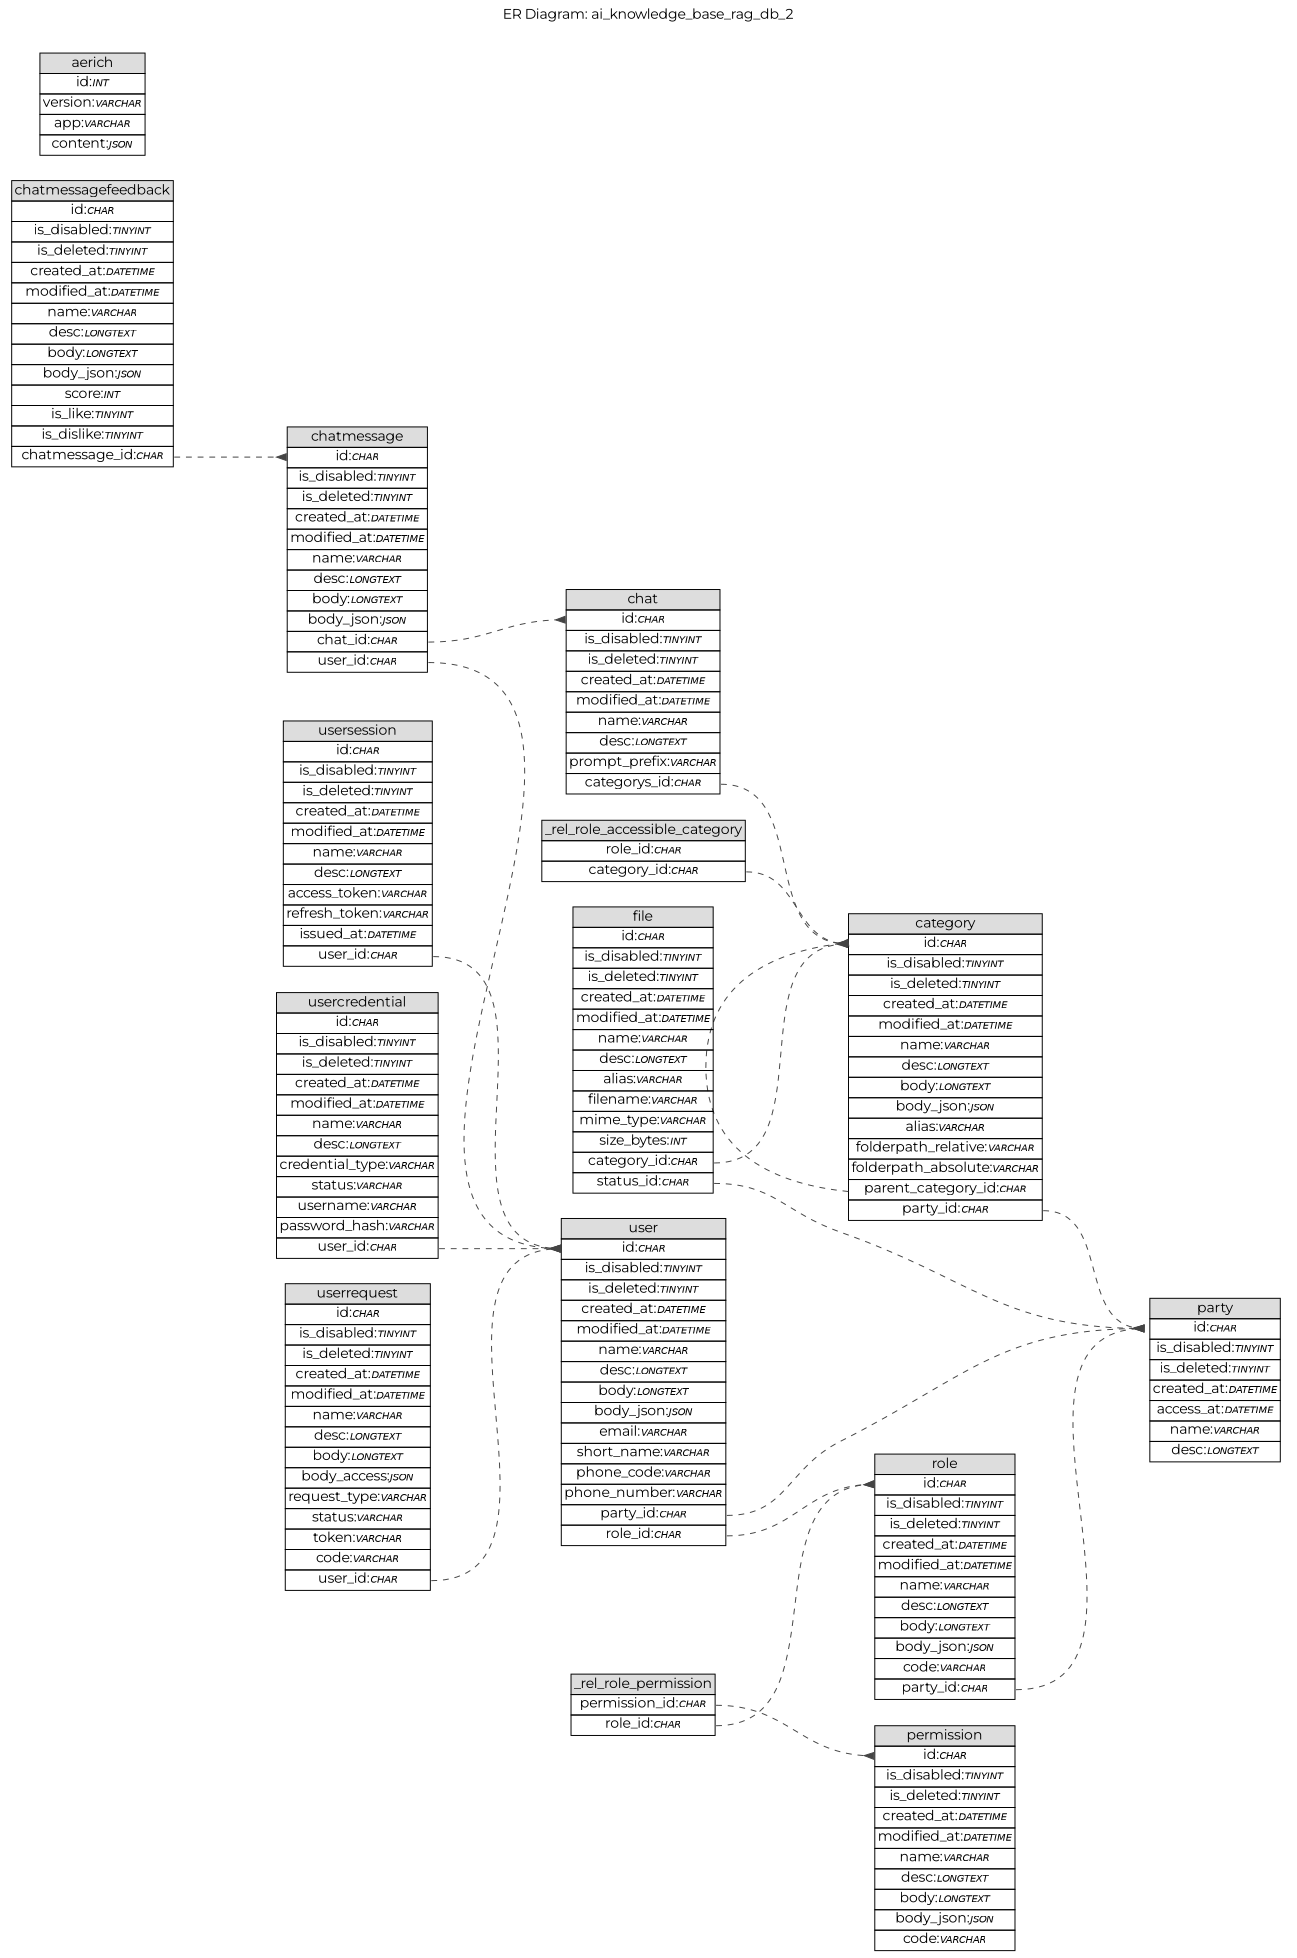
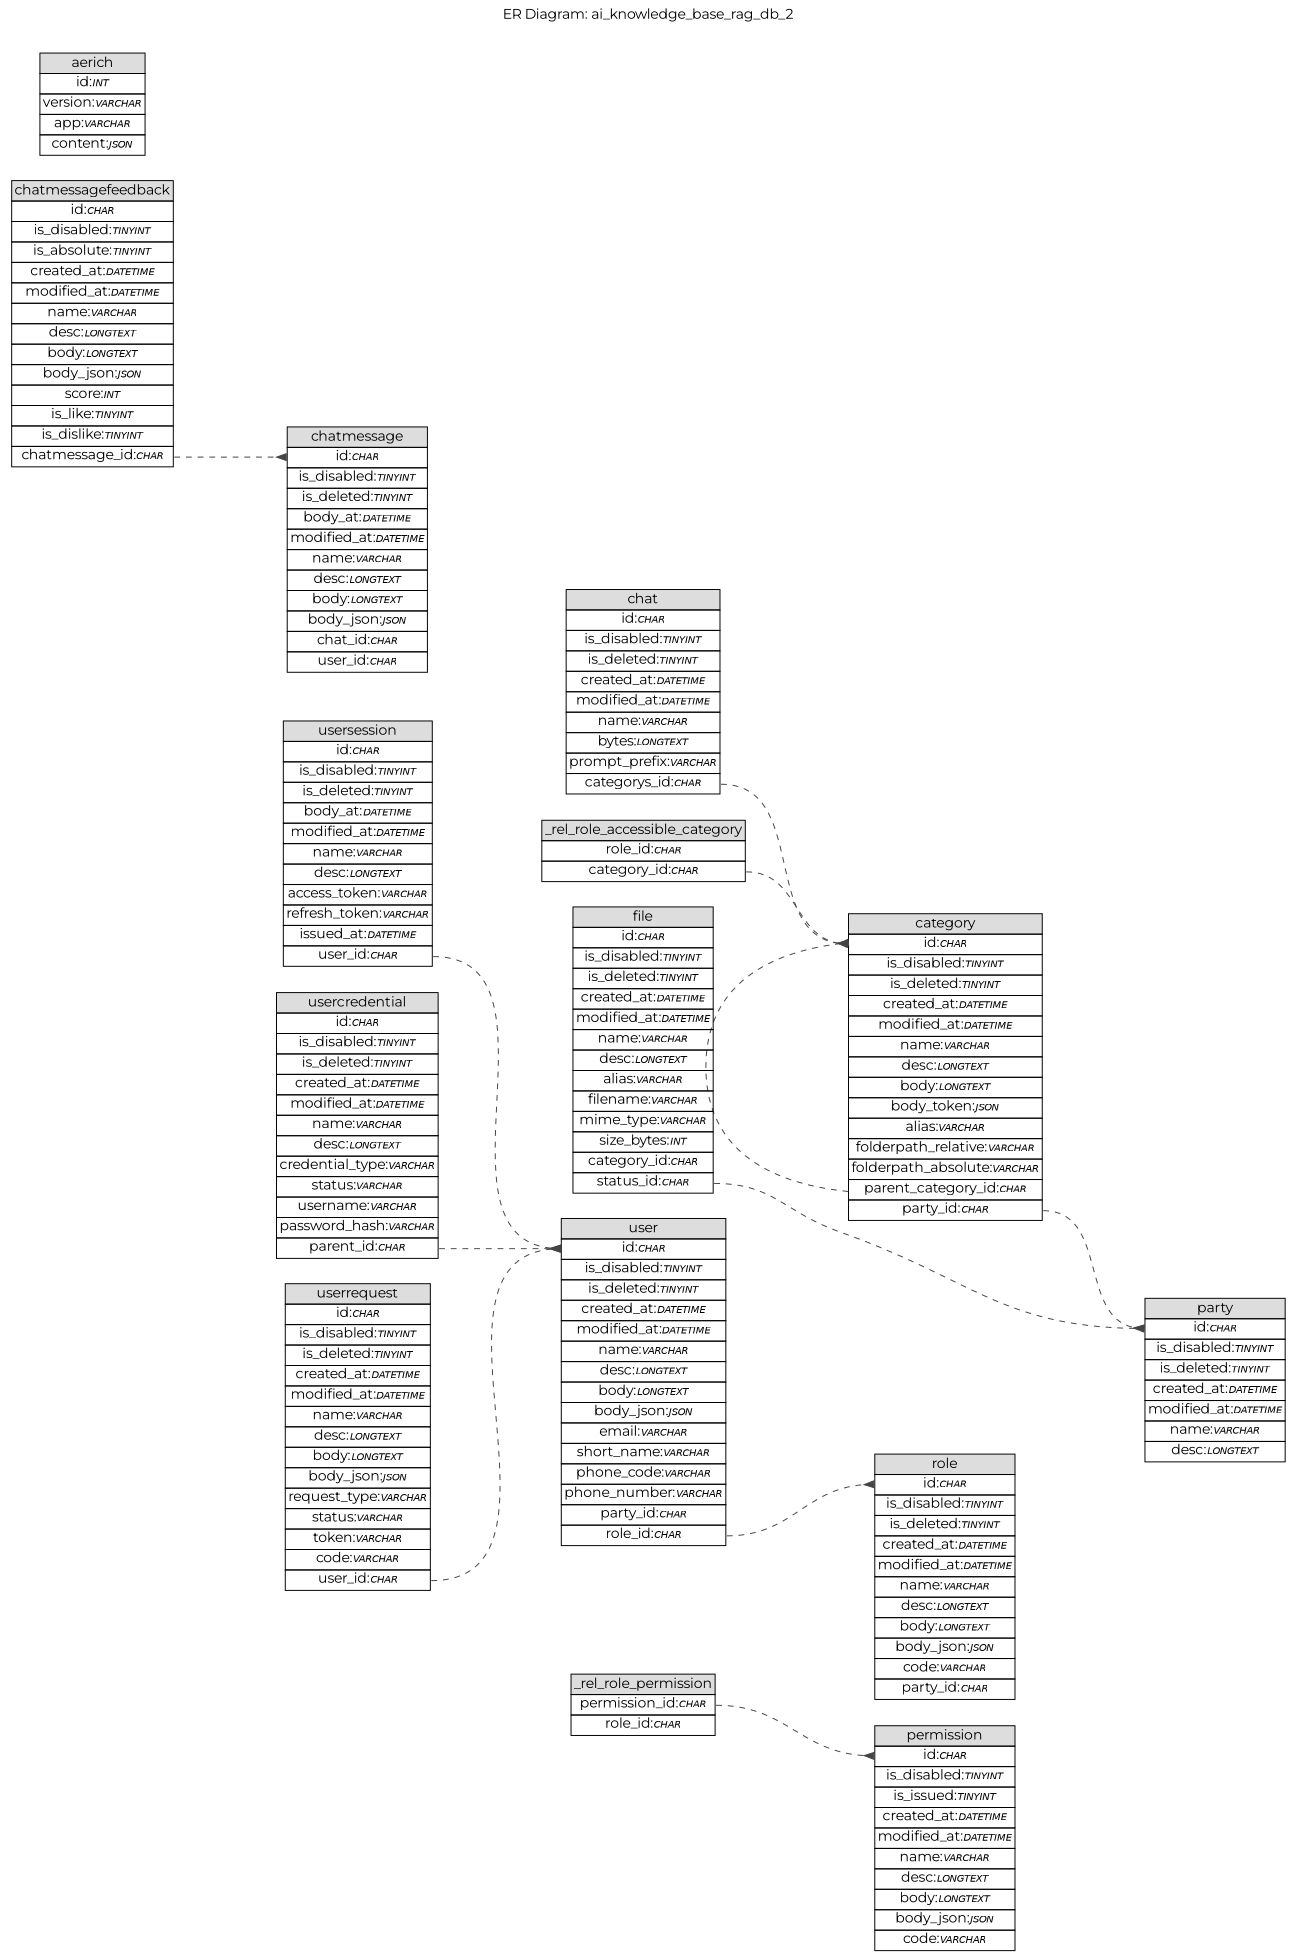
node "chatmessagefeedback": text "is_deleted:" -> "is_absolute:"
node "chatmessage": text "created_at:" -> "body_at:"
edge "chatmessage" -> "chat": removed
node "chat": text "desc:" -> "bytes:"
node "usersession": text "created_at:" -> "body_at:"
edge "chatmessage" -> "user": removed
edge "file" -> "category": removed
node "category": text "body_json:" -> "body_token:"
node "usercredential": text "user_id:" -> "parent_id:"
edge "user" -> "party": removed
node "party": text "access_at:" -> "modified_at:"
node "userrequest": text "body_access:" -> "body_json:"
edge "role" -> "party": removed
edge "_rel_role_permission" -> "role": removed
node "permission": text "is_deleted:" -> "is_issued:"
